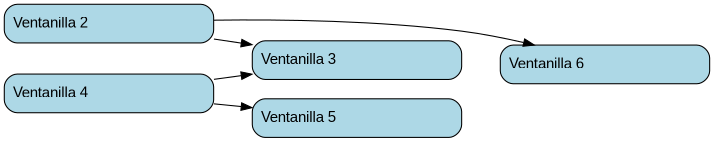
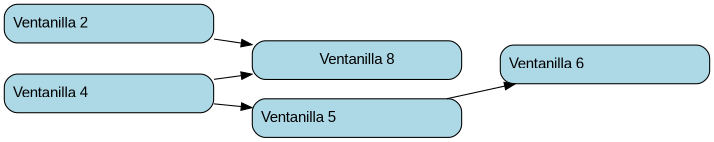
edge "Ventanilla 2" -> "Ventanilla 6": now "Ventanilla 5" -> "Ventanilla 6"
node "Ventanilla 3": label "Ventanilla 3" -> "Ventanilla 8"
